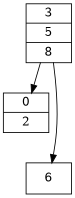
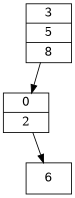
edge "3" -> "6": now "0" -> "6"
